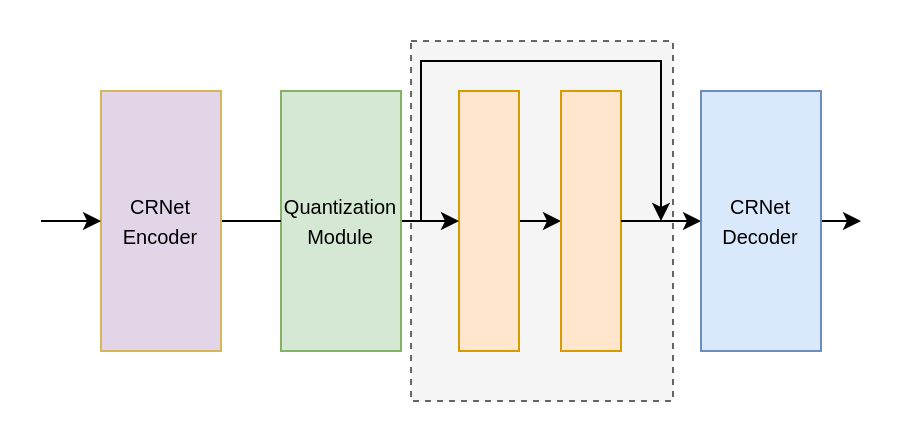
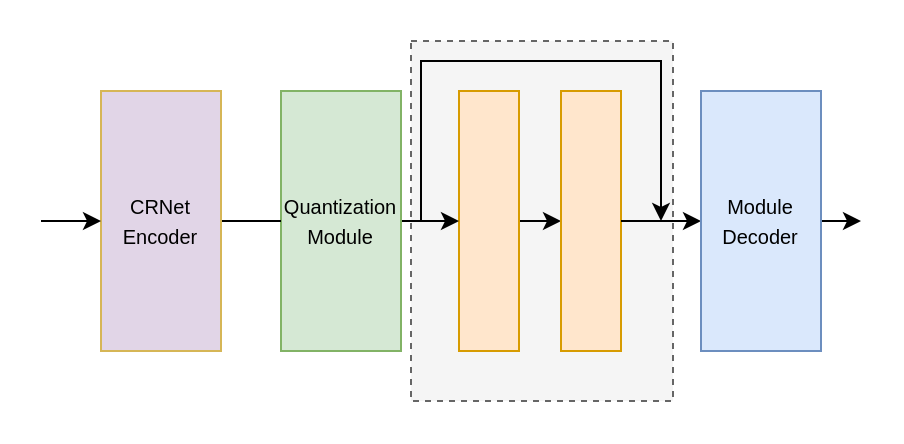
node "CRNet Decoder": label "CRNet Decoder" -> "Module Decoder"
